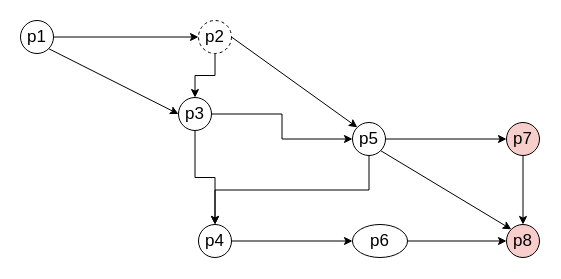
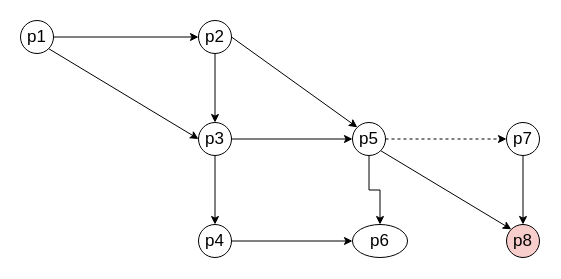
node "p2": style dashed -> solid
node "p3": moved (195, 114) -> (215, 139)
edge "p5" -> "p7": style solid -> dashed
node "p7": fillcolor #f8cecc -> #ffffff
edge "p5" -> "p4": now "p5" -> "p6"
edge "p6" -> "p8": removed
